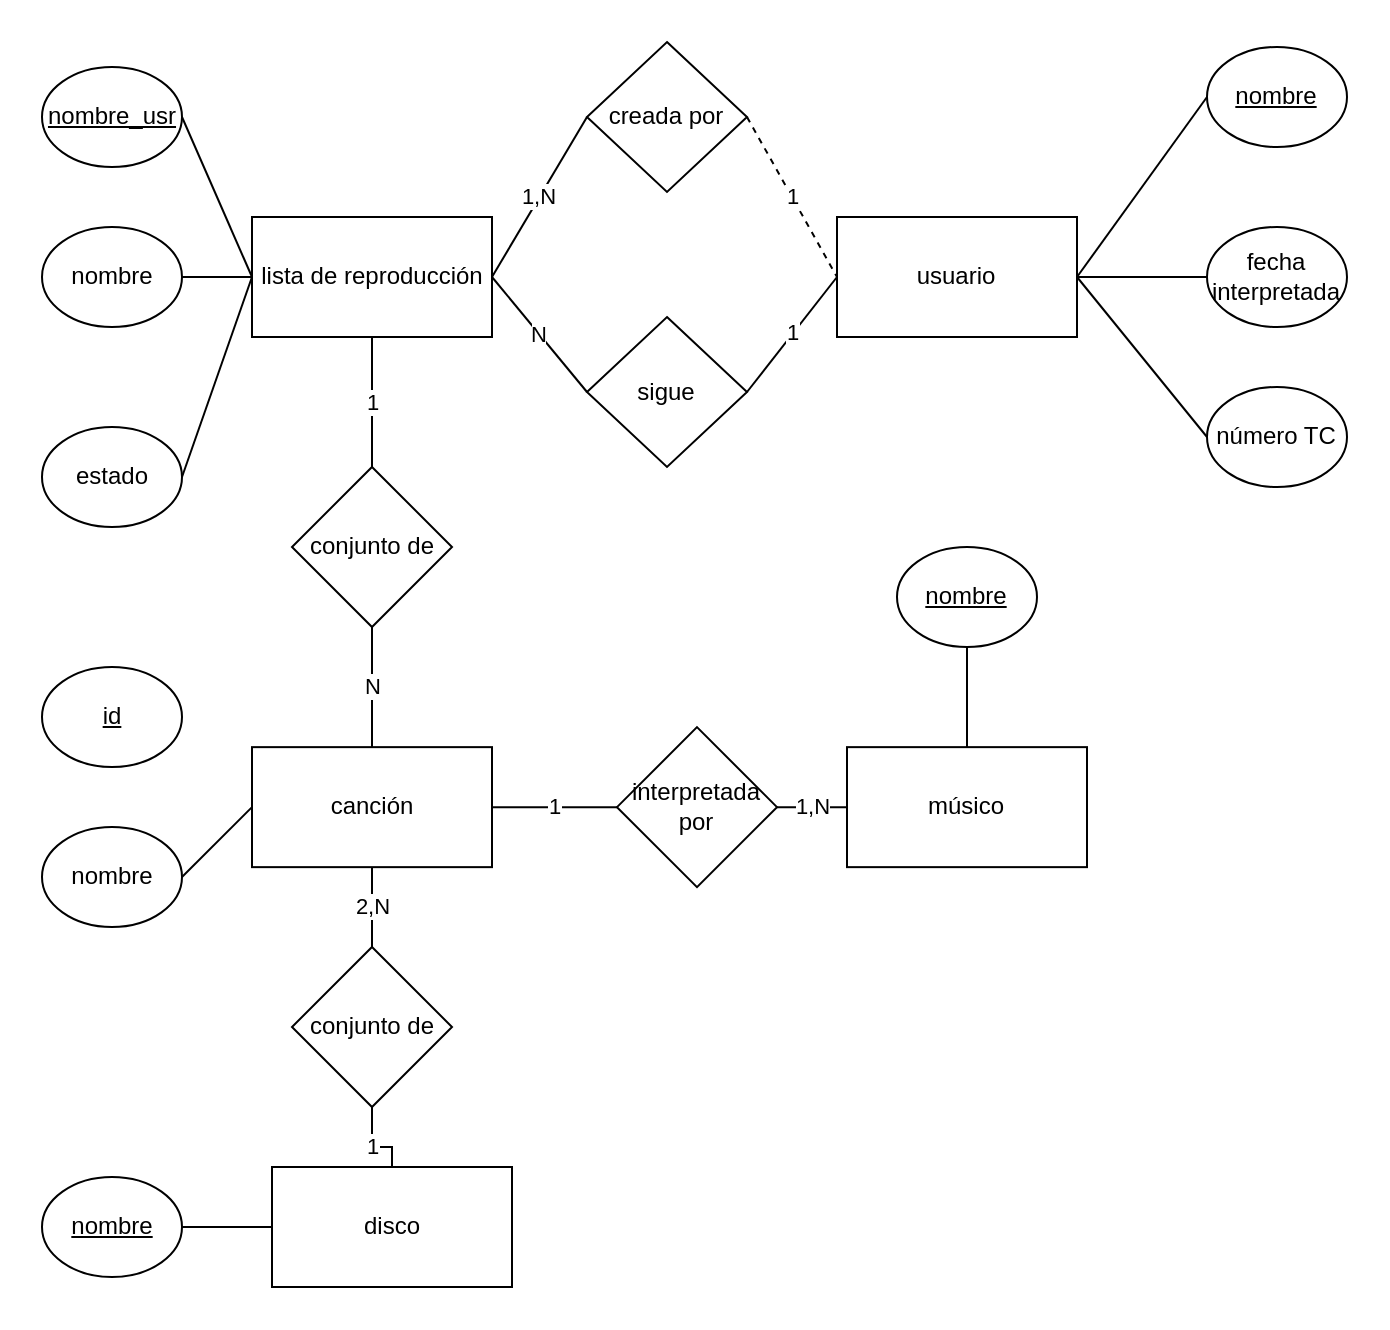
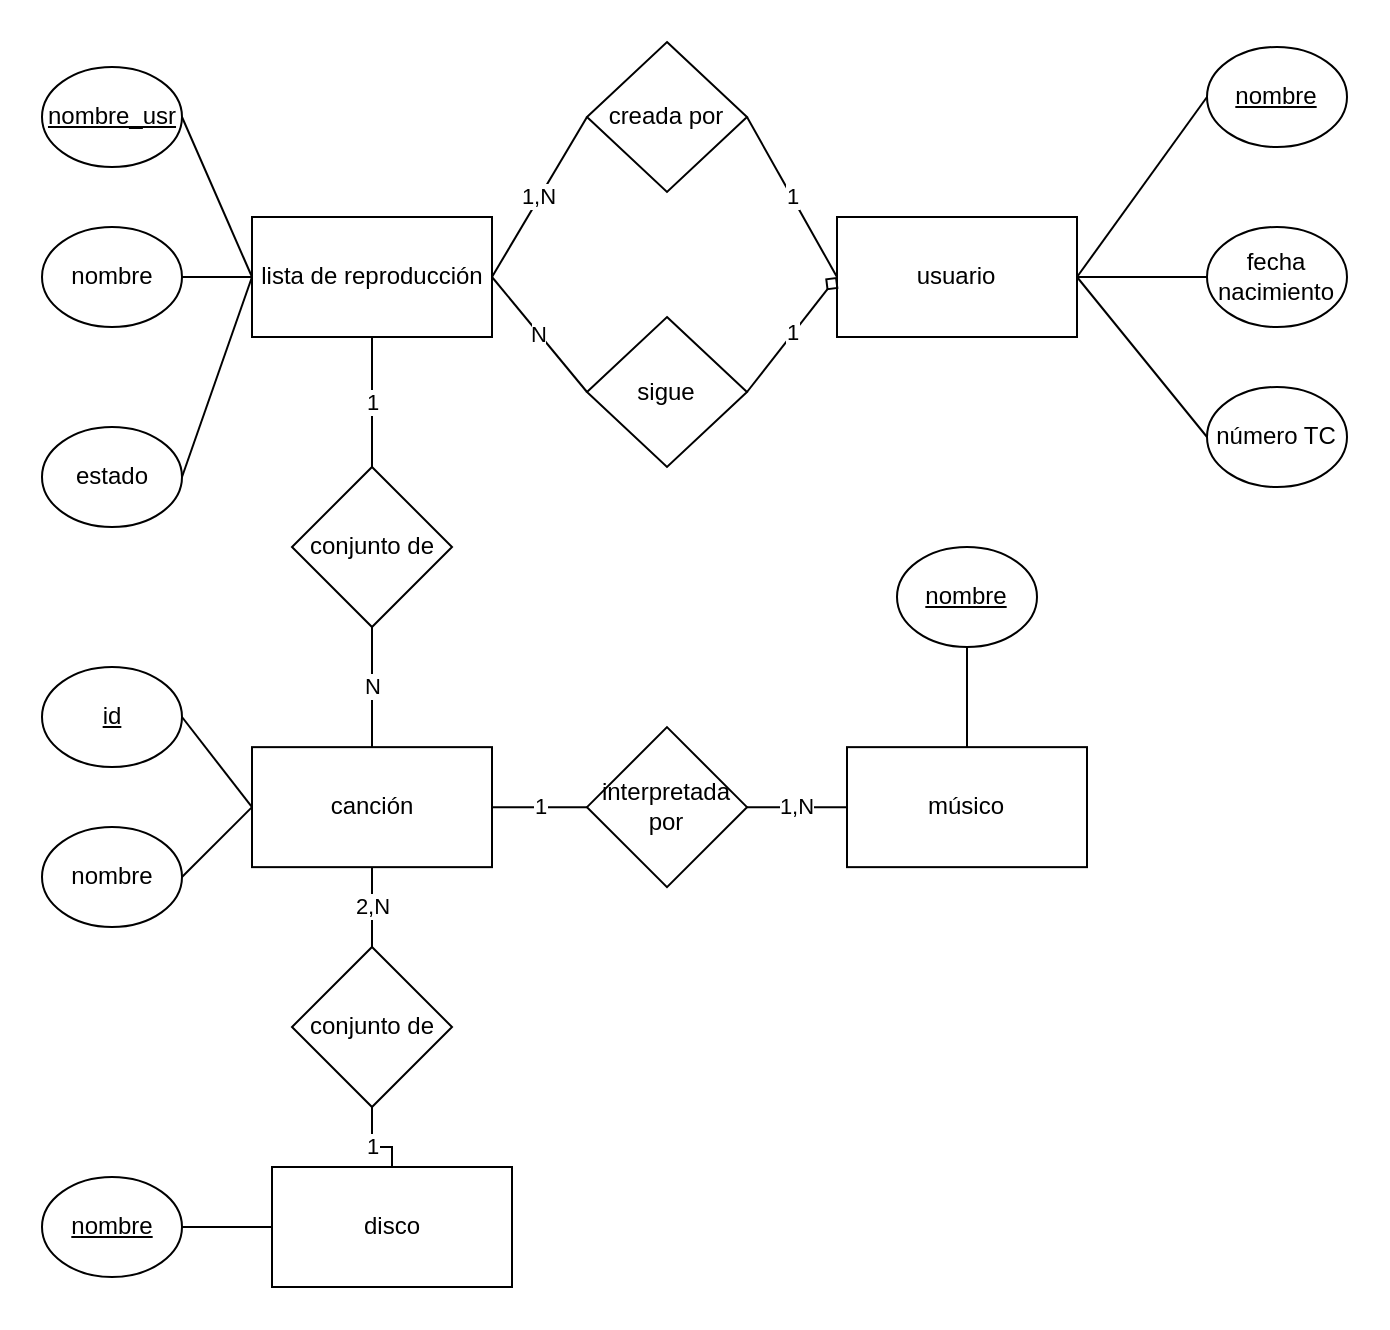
edge "creada por" -- "usuario": style dashed -> solid
node "fecha interpretada": label "fecha interpretada" -> "fecha nacimiento"
edge "usuario" -- "sigue": arrowhead none -> diamond
edge "id" -- "canción": added
node "interpretada por": moved (697, 807) -> (667, 807)
